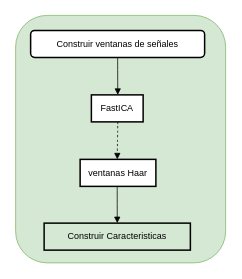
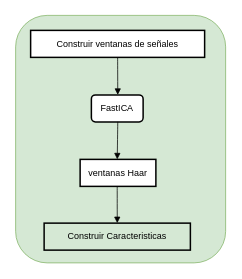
node "Construir ventanas de señales": shape rounded rectangle -> rectangle
node "FastICA": shape rectangle -> rounded rectangle
edge "FastICA" -> "ventanas Haar": style dashed -> solid
